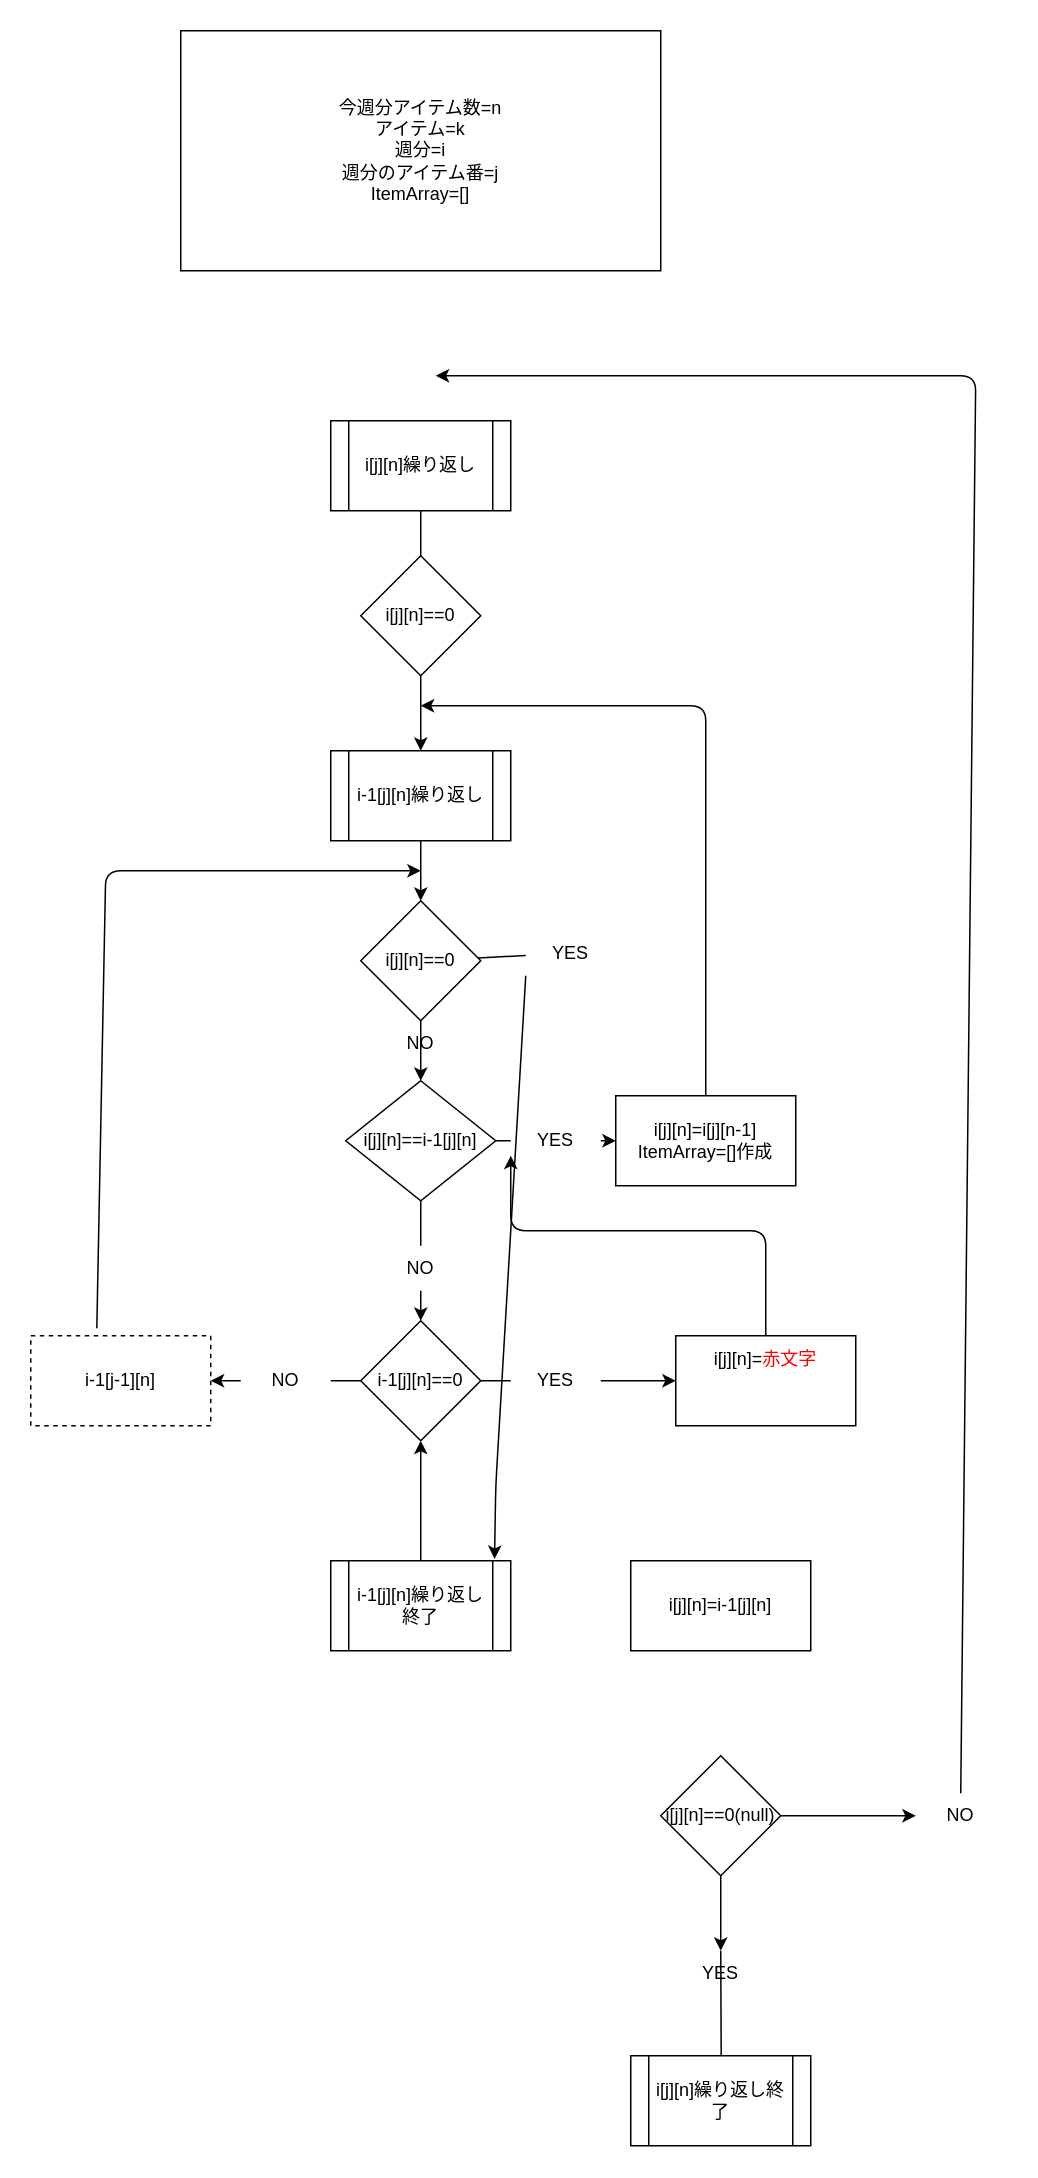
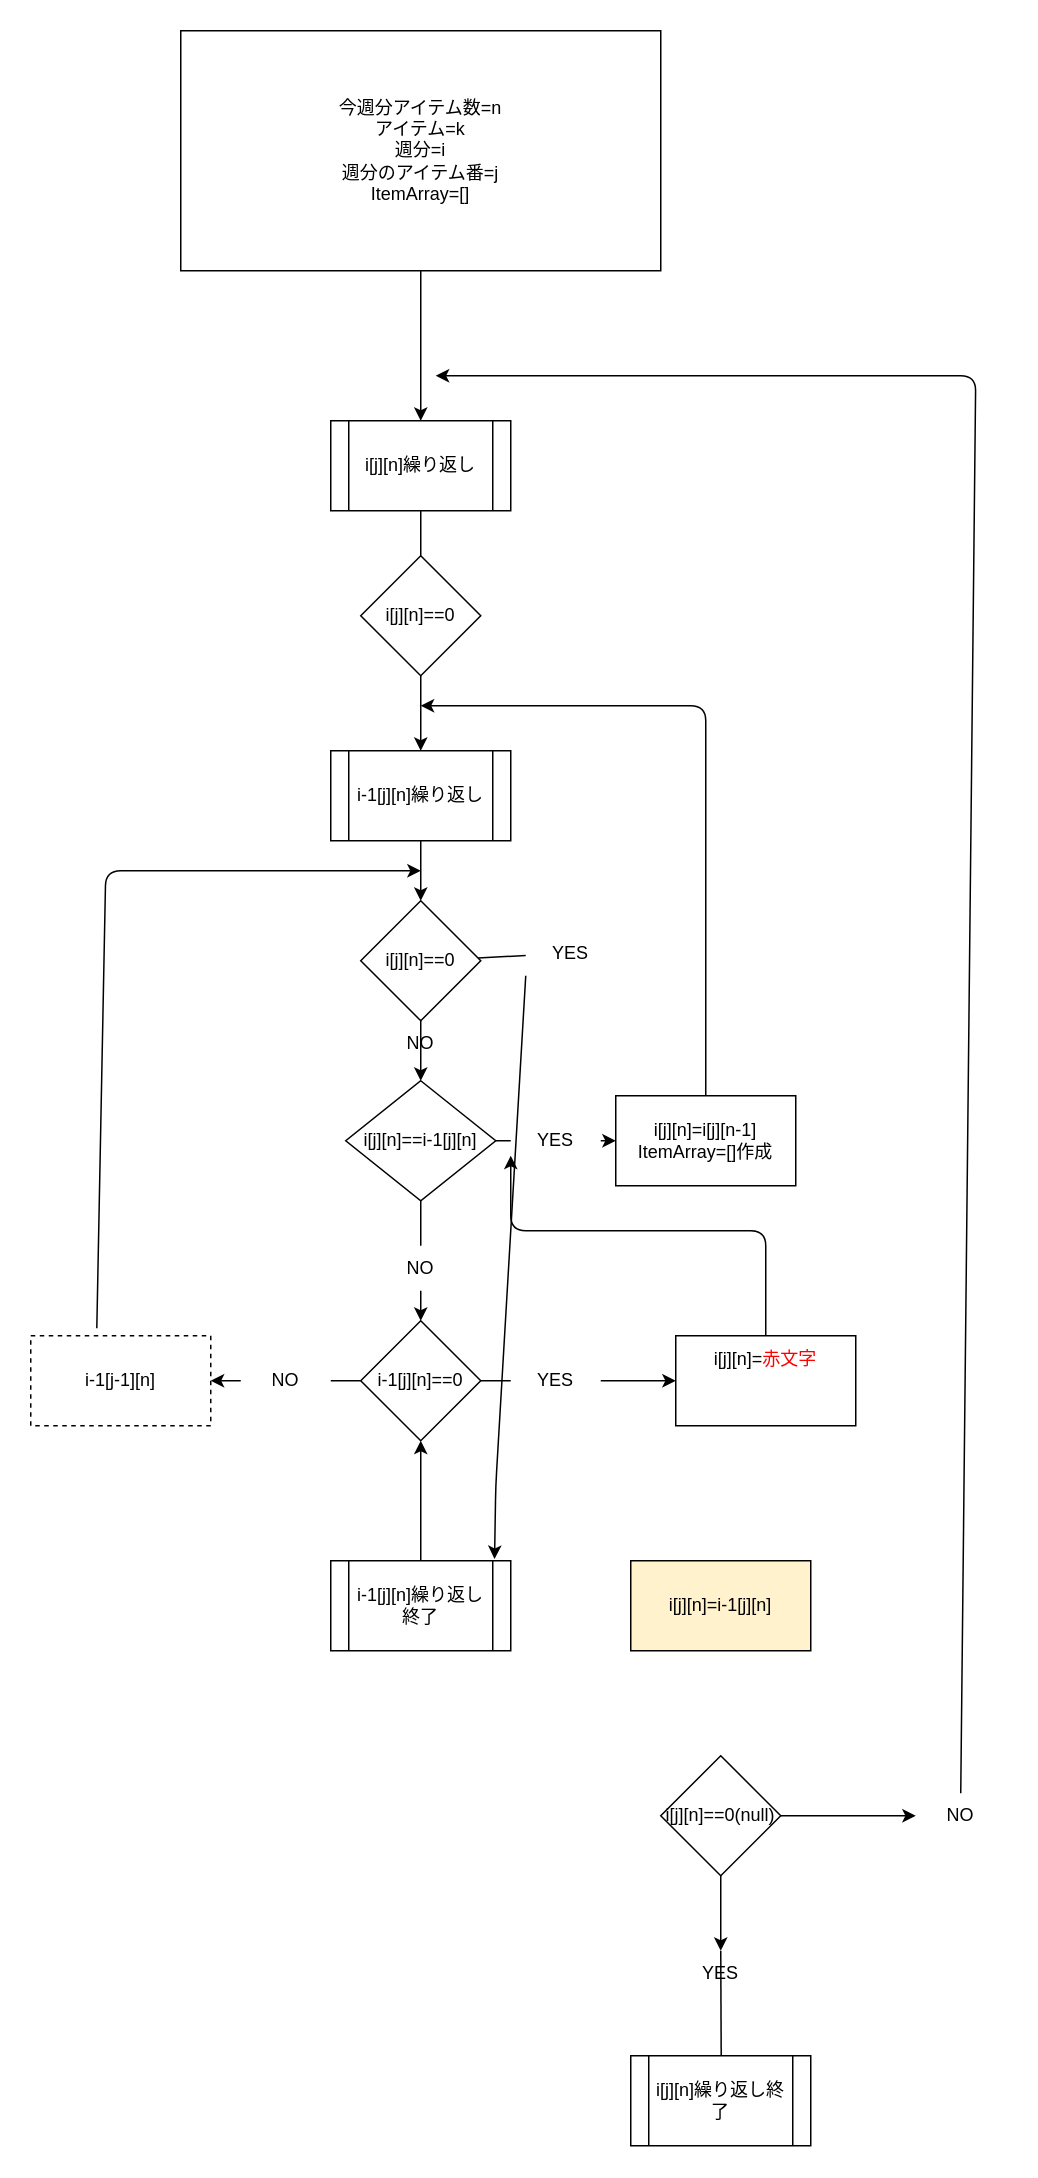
edge "今週分アイテム数=n アイテム=k 週分=i 週分のアイテム番=j ItemArray=[]" -> "i[j][n]繰り返し": added
node "i[j][n]=i-1[j][n]": fillcolor #ffffff -> #fff2cc
